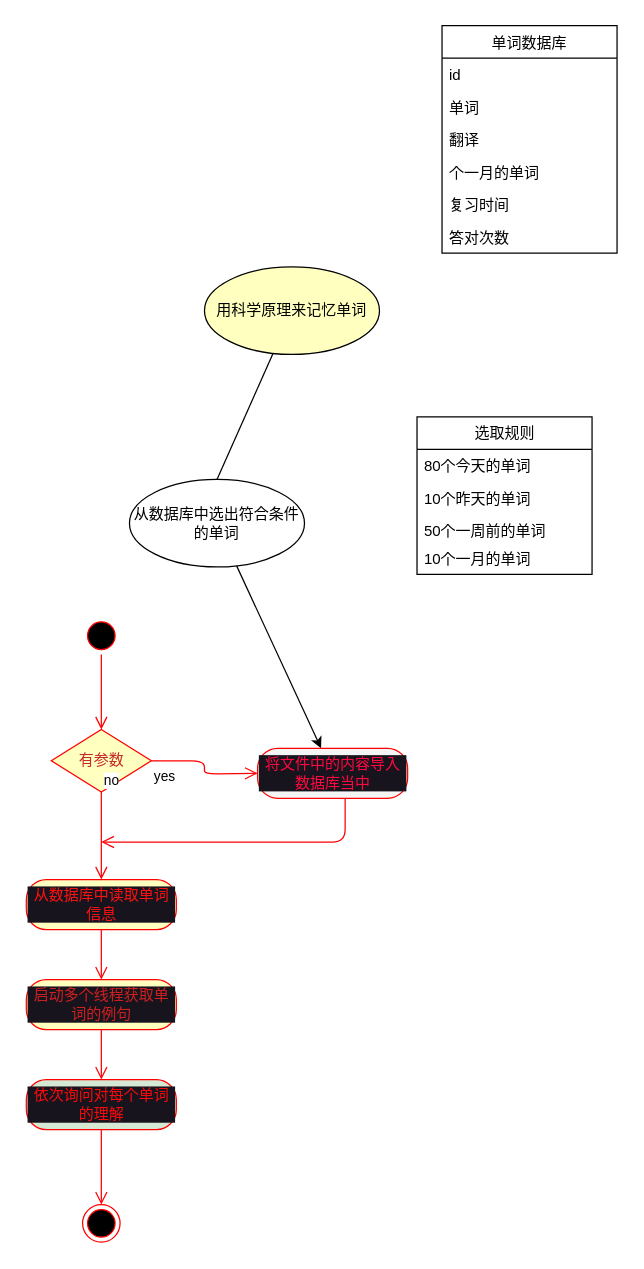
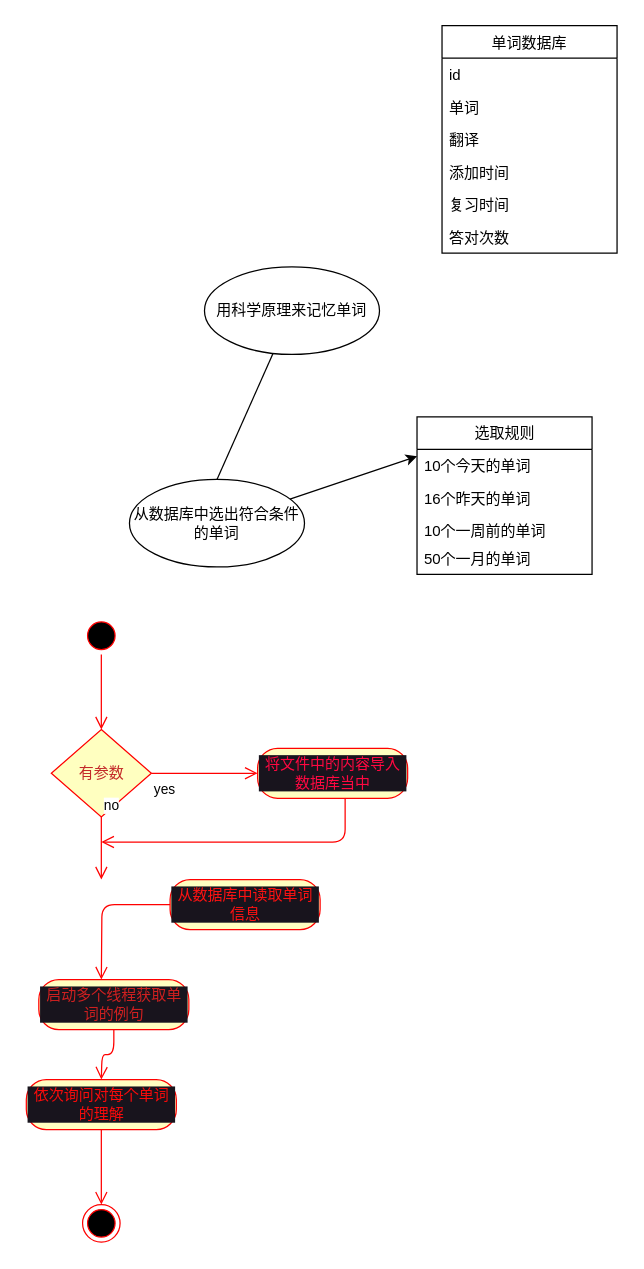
node "个一月的单词": label "个一月的单词" -> "添加时间"
node "用科学原理来记忆单词": fillcolor #ffffc0 -> #ffffff
node "80个今天的单词": label "80个今天的单词" -> "10个今天的单词"
node "10个昨天的单词": label "10个昨天的单词" -> "16个昨天的单词"
node "50个一周前的单词": label "50个一周前的单词" -> "10个一周前的单词"
node "10个一月的单词": label "10个一月的单词" -> "50个一月的单词"
edge "从数据库中选出符合条件的单词" -> "将文件中的内容导入数据库当中": now "从数据库中选出符合条件的单词" -> "选取规则"
node "有参数": size 100x63 -> 100x88
node "将文件中的内容导入数据库当中": fillcolor #f5f5f5 -> #ffffc0
node "从数据库中读取单词信息": moved (101, 904) -> (245, 904)
node "启动多个线程获取单词的例句": moved (101, 1004) -> (114, 1004)
node "依次询问对每个单词的理解": fillcolor #d5e8d4 -> #ffffc0
